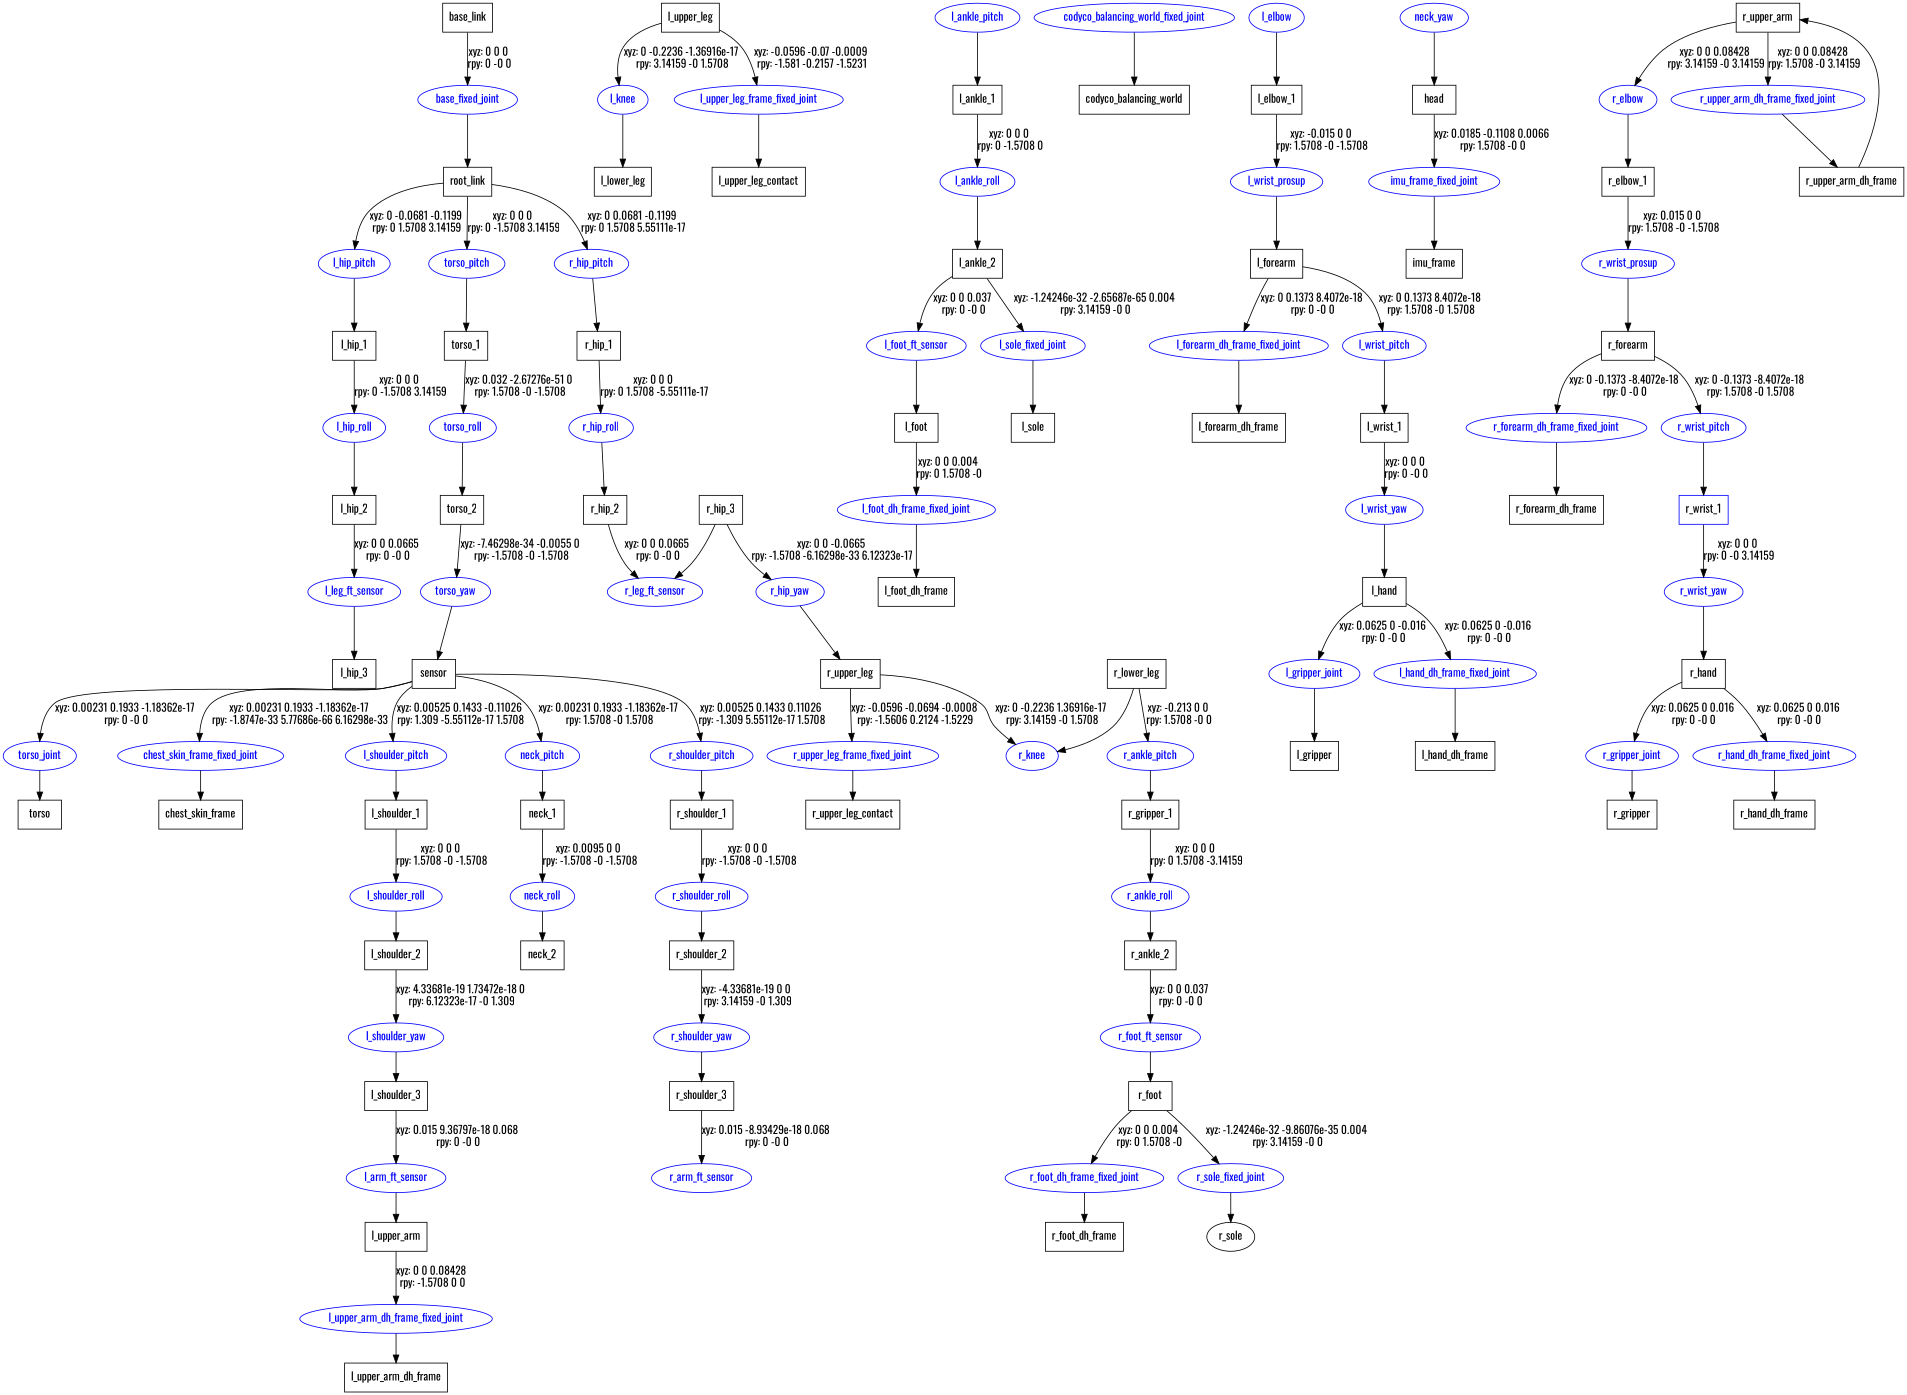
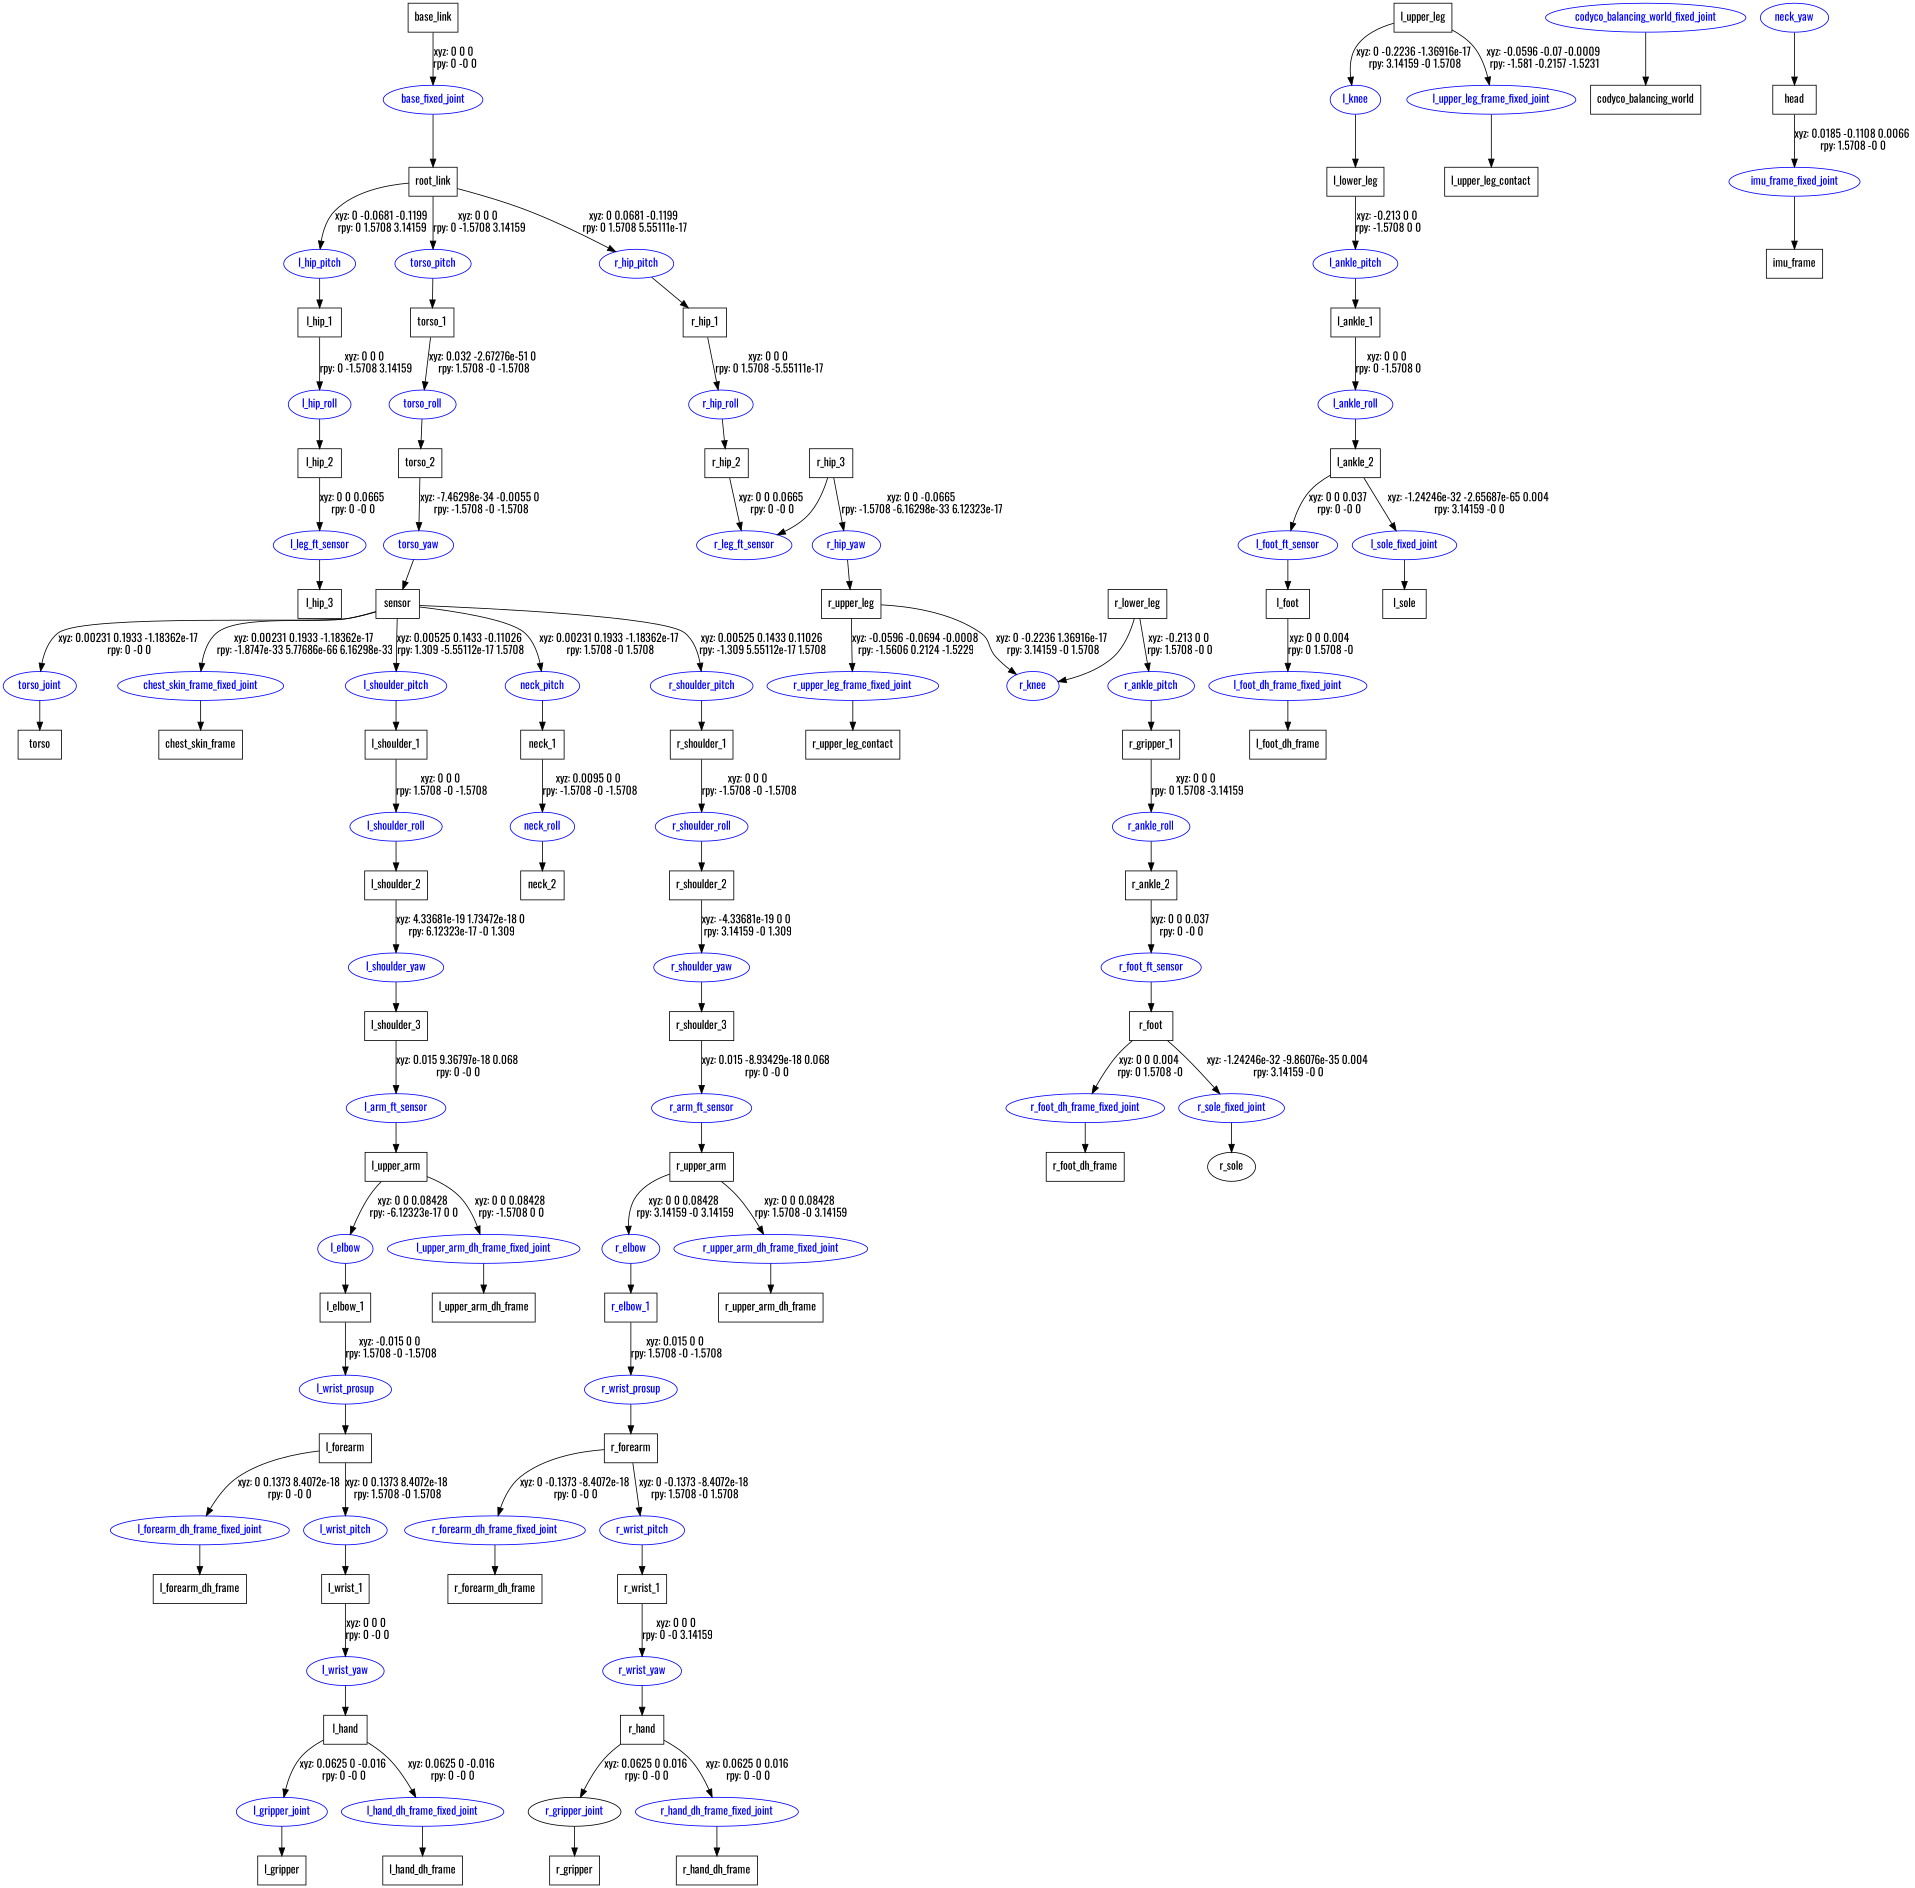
edge "r_upper_arm_dh_frame" -> "r_upper_arm": now "r_arm_ft_sensor" -> "r_upper_arm"
node "r_elbow_1": fontcolor black -> blue
edge "l_lower_leg" -> "l_ankle_pitch": added, label "xyz: -0.213 0 0 rpy: -1.5708 0 0"
node "r_wrist_1": color blue -> black
node "r_gripper_joint": color blue -> black
edge "l_upper_arm" -> "l_elbow": added, label "xyz: 0 0 0.08428 rpy: -6.12323e-17 0 0"
